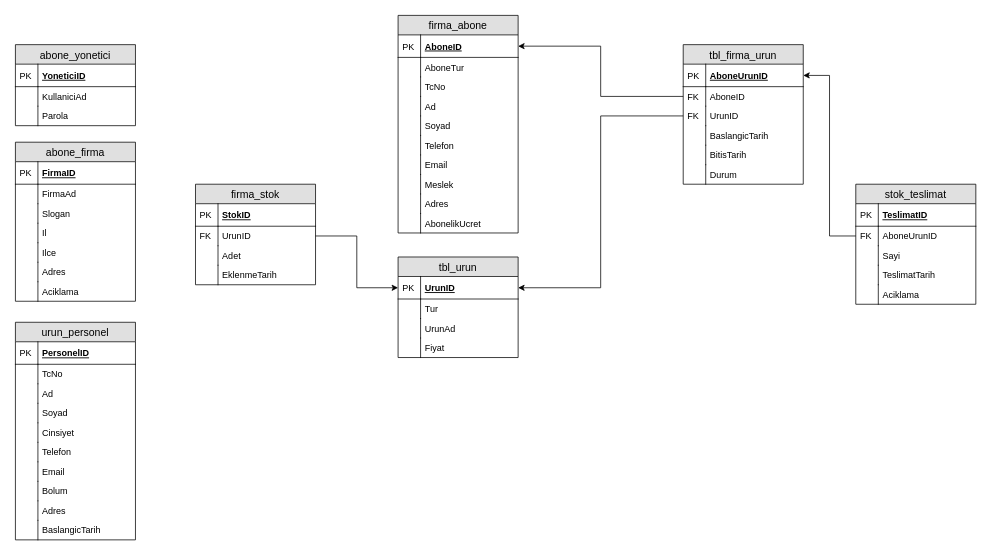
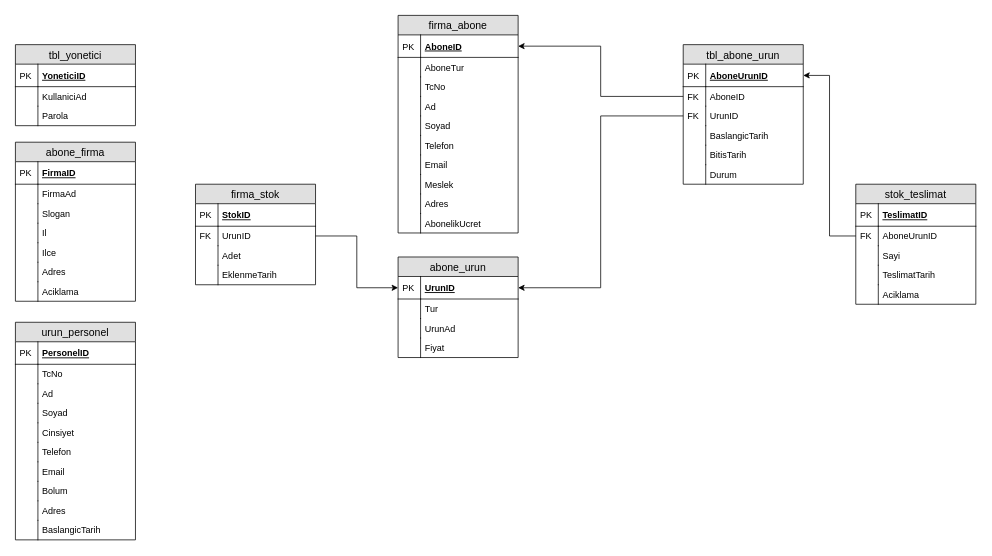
node "abone_yonetici": label "abone_yonetici" -> "tbl_yonetici"
node "tbl_firma_urun": label "tbl_firma_urun" -> "tbl_abone_urun"
node "tbl_urun": label "tbl_urun" -> "abone_urun"
